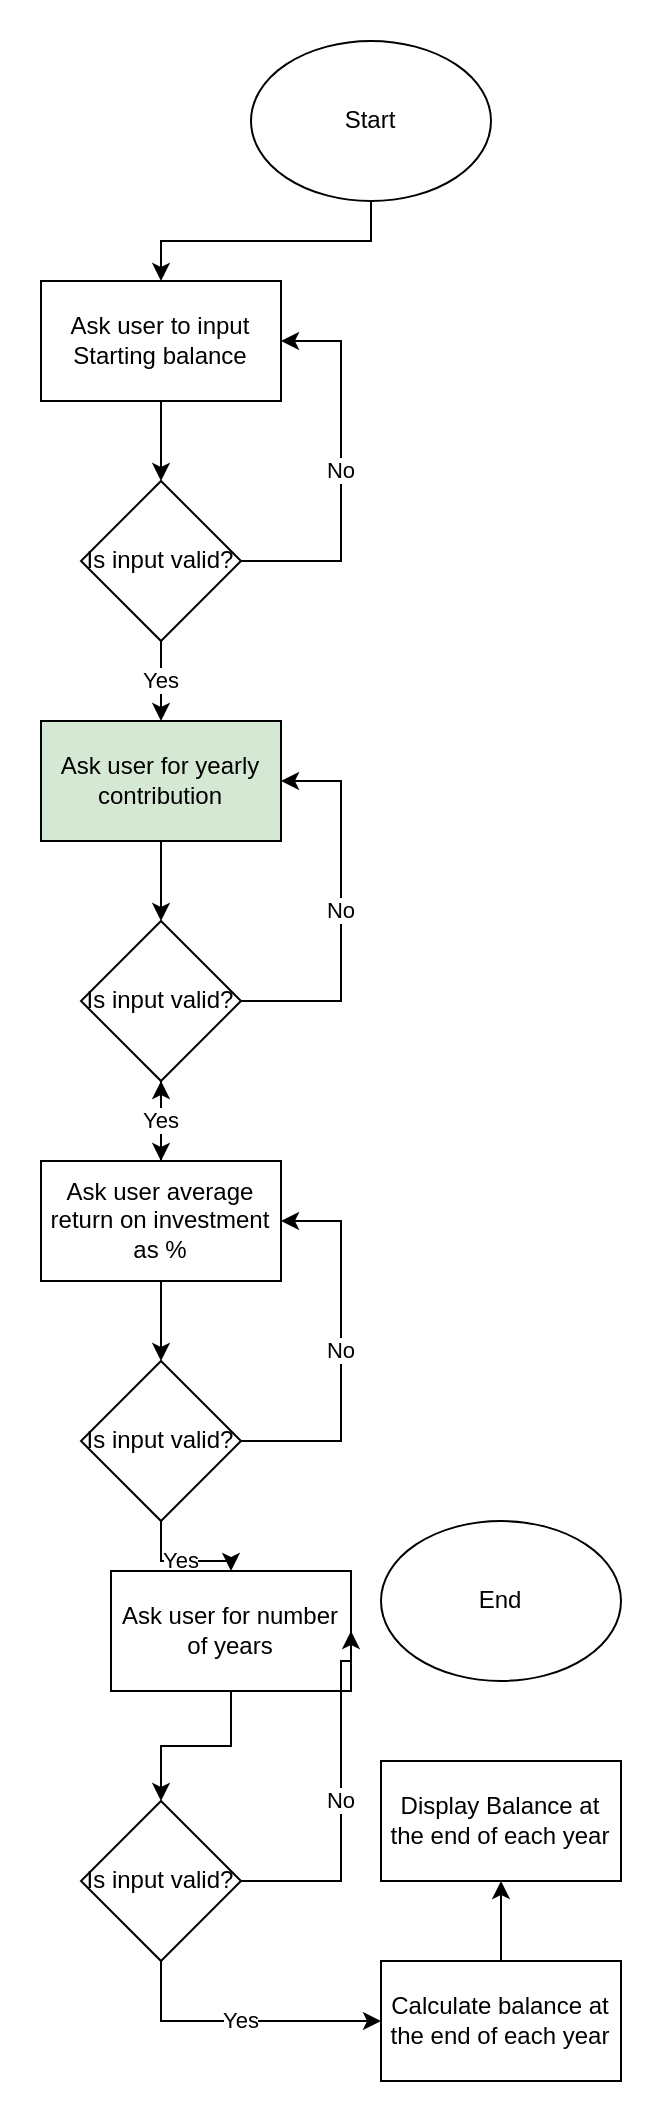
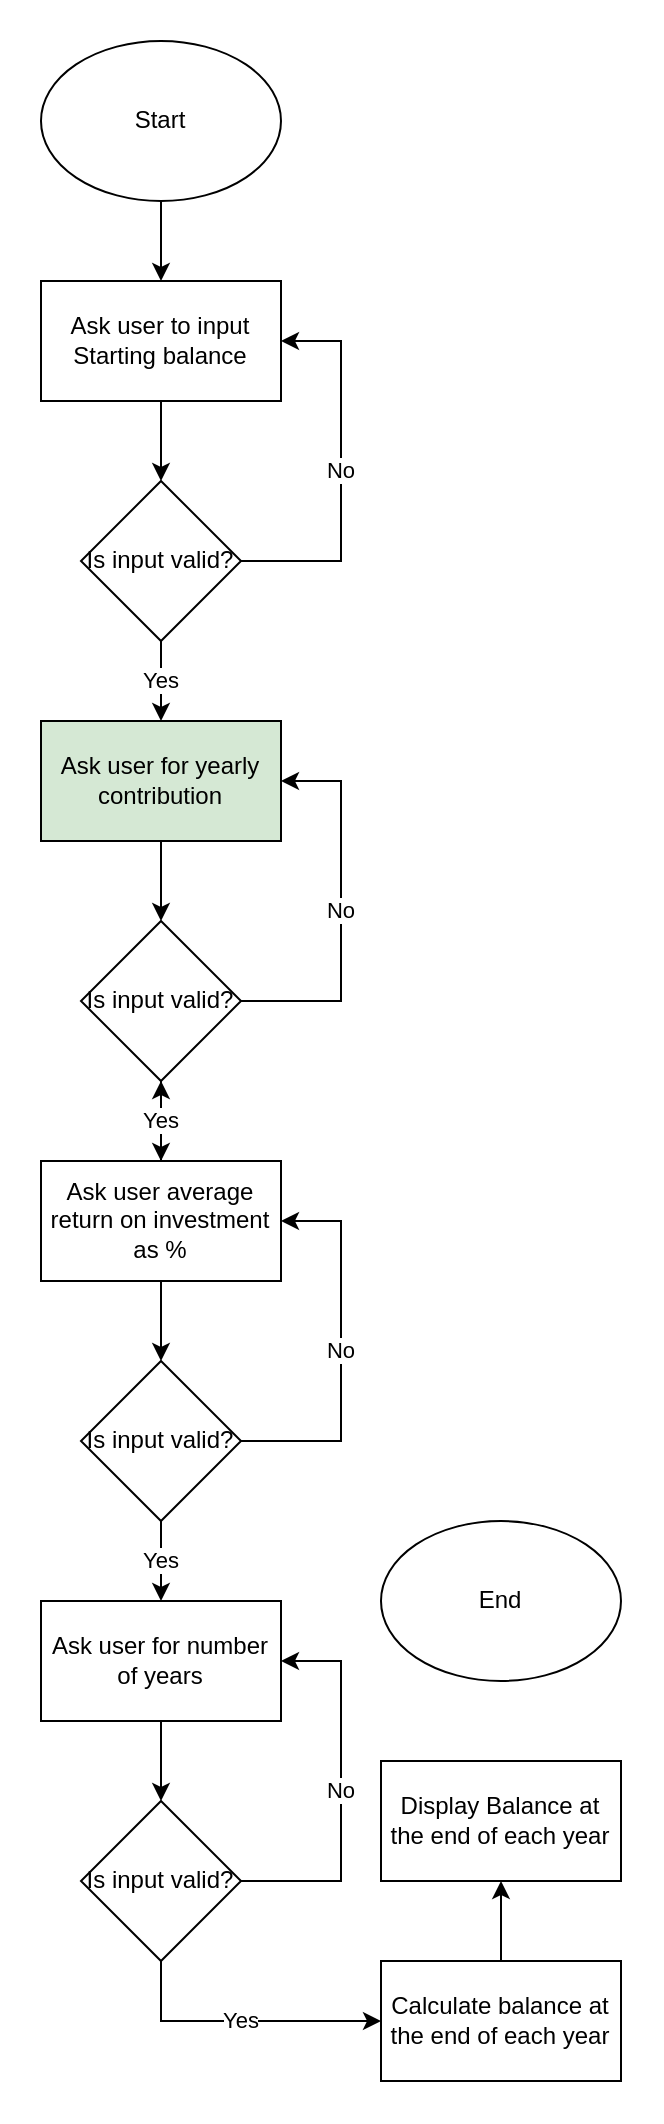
node "Start": moved (371, 121) -> (161, 121)
node "Ask user for number of years": moved (231, 1631) -> (161, 1661)
